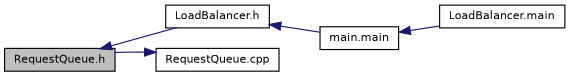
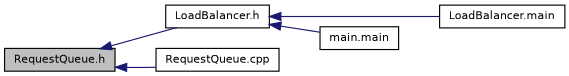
edge "LoadBalancer.main" -> "main.main": now "LoadBalancer.main" -> "LoadBalancer.h"
edge "RequestQueue.h" -> "RequestQueue.cpp": reversed
